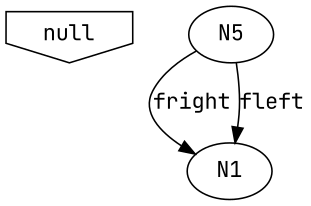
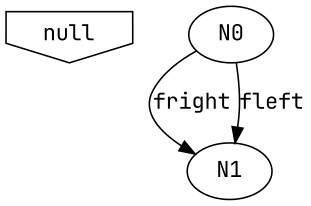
node "N5": label "N5" -> "N0"
